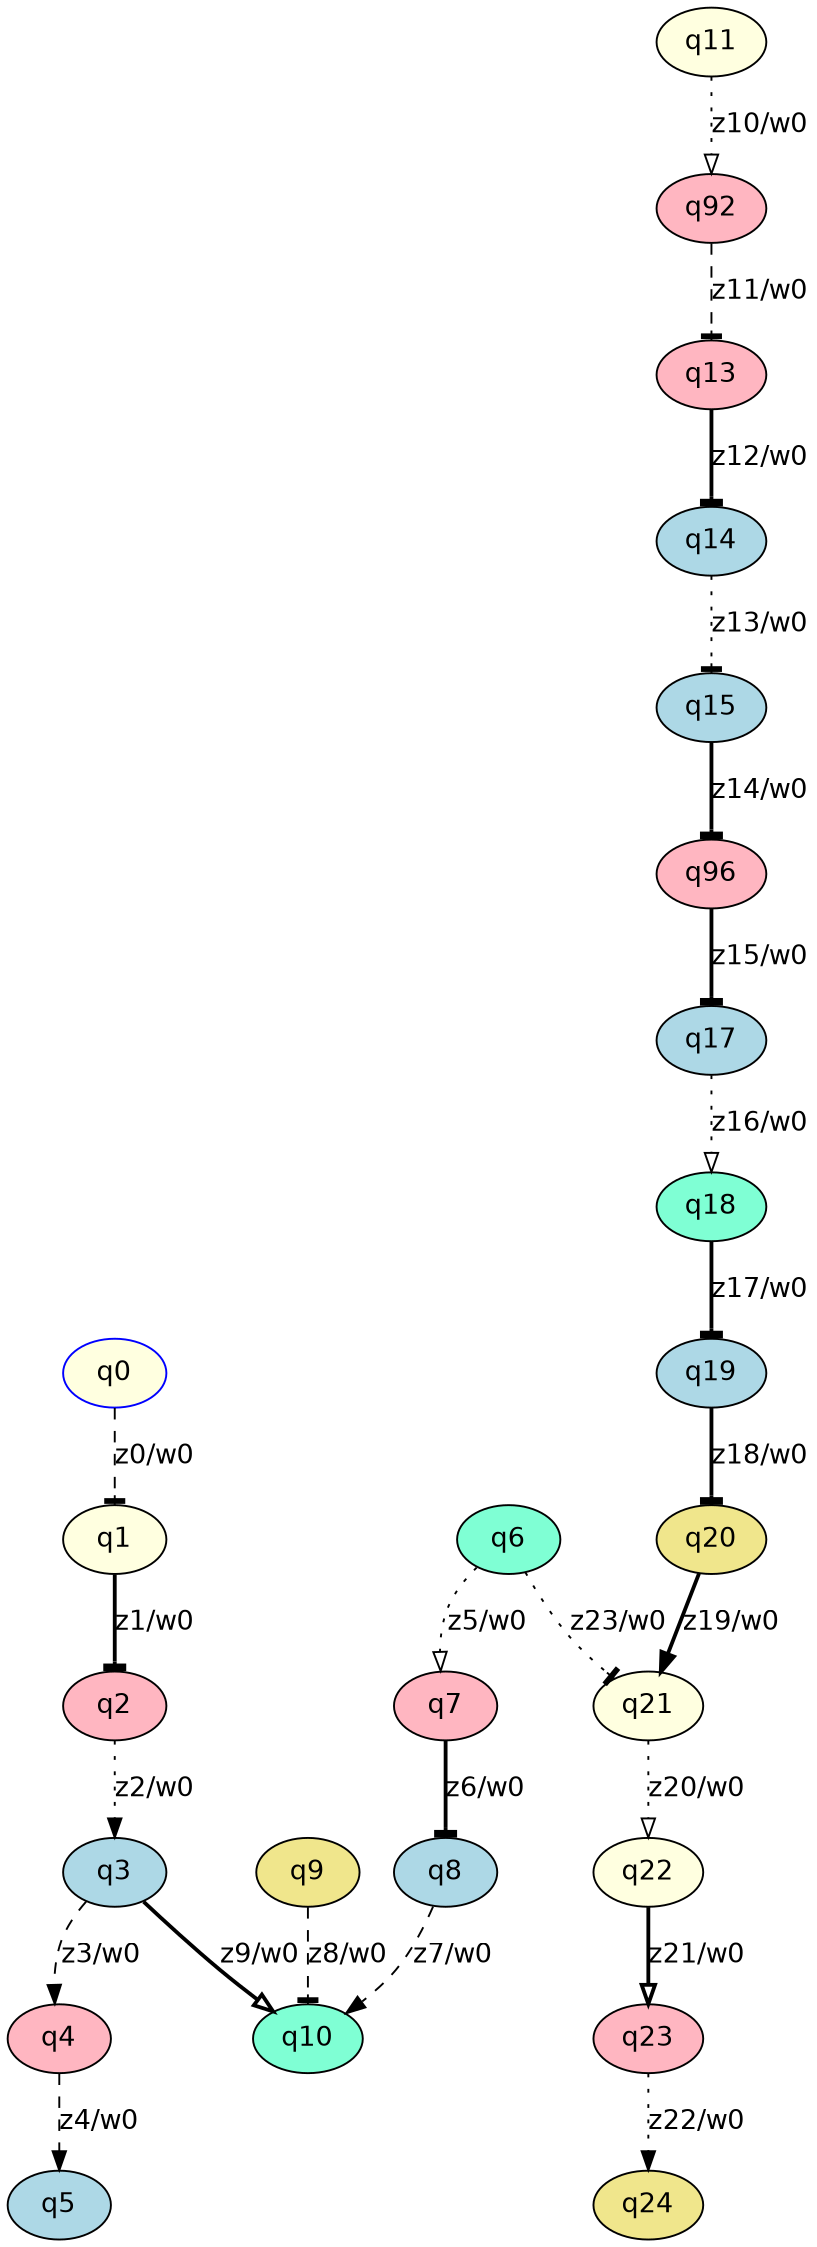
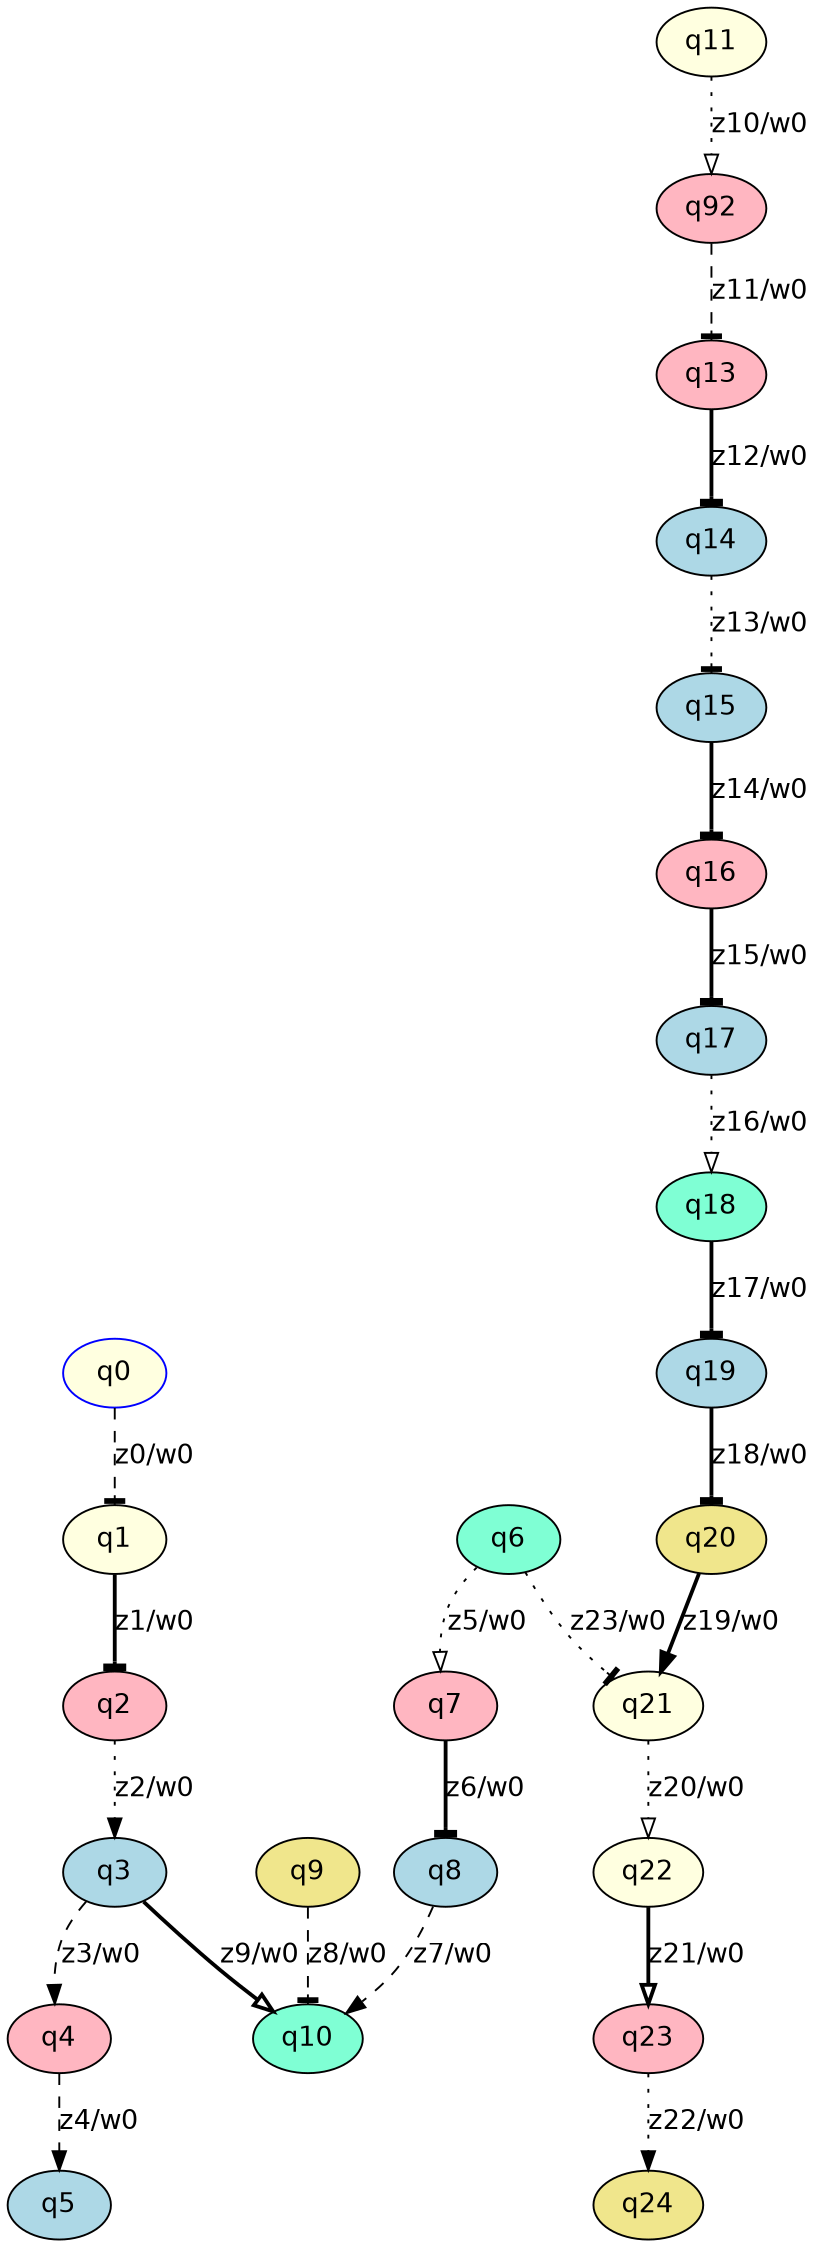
node "q96": label "q96" -> "q16"
